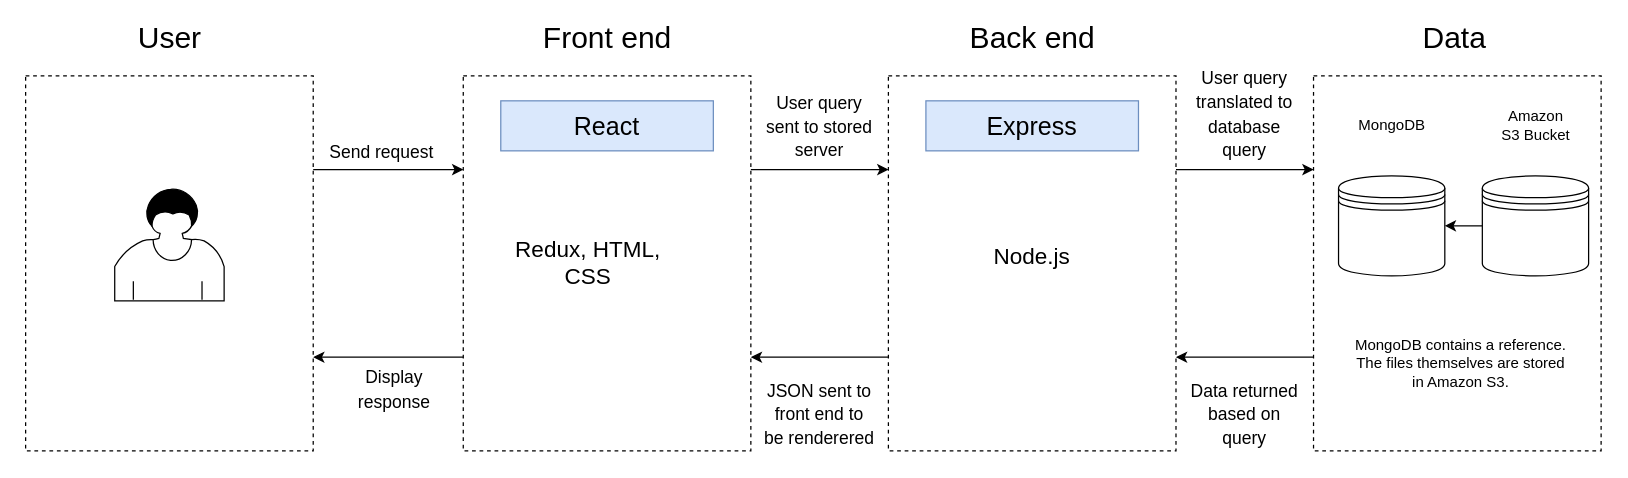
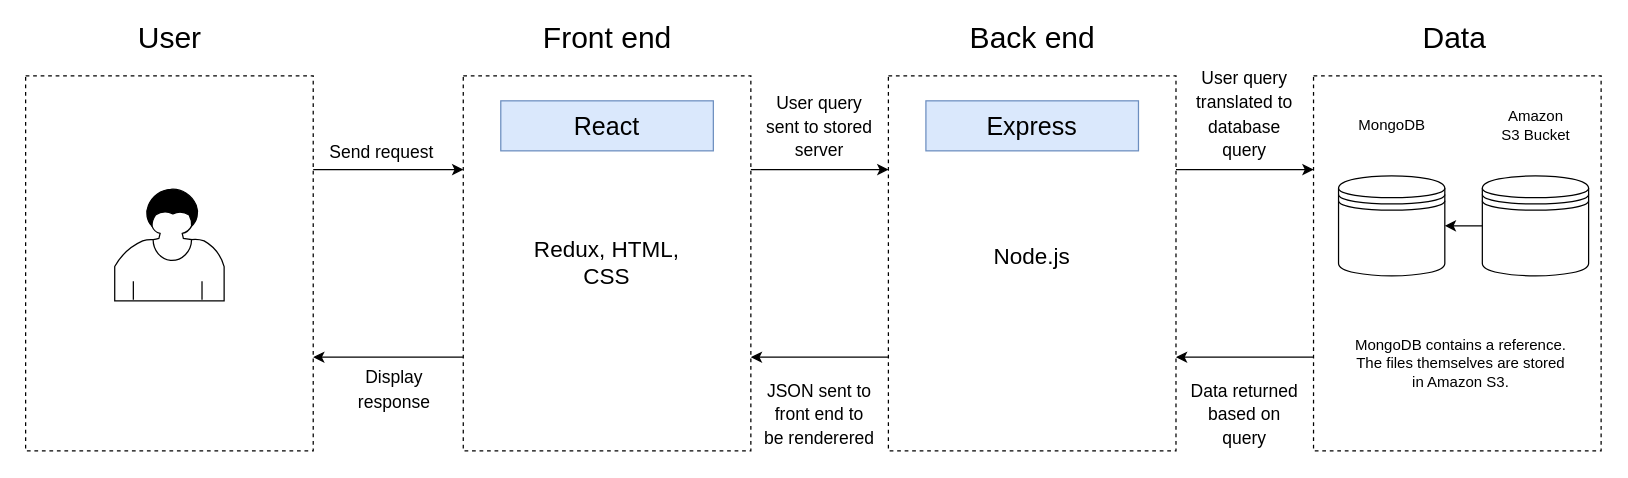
node "Redux, HTML, CSS": moved (588, 263) -> (607, 263)
